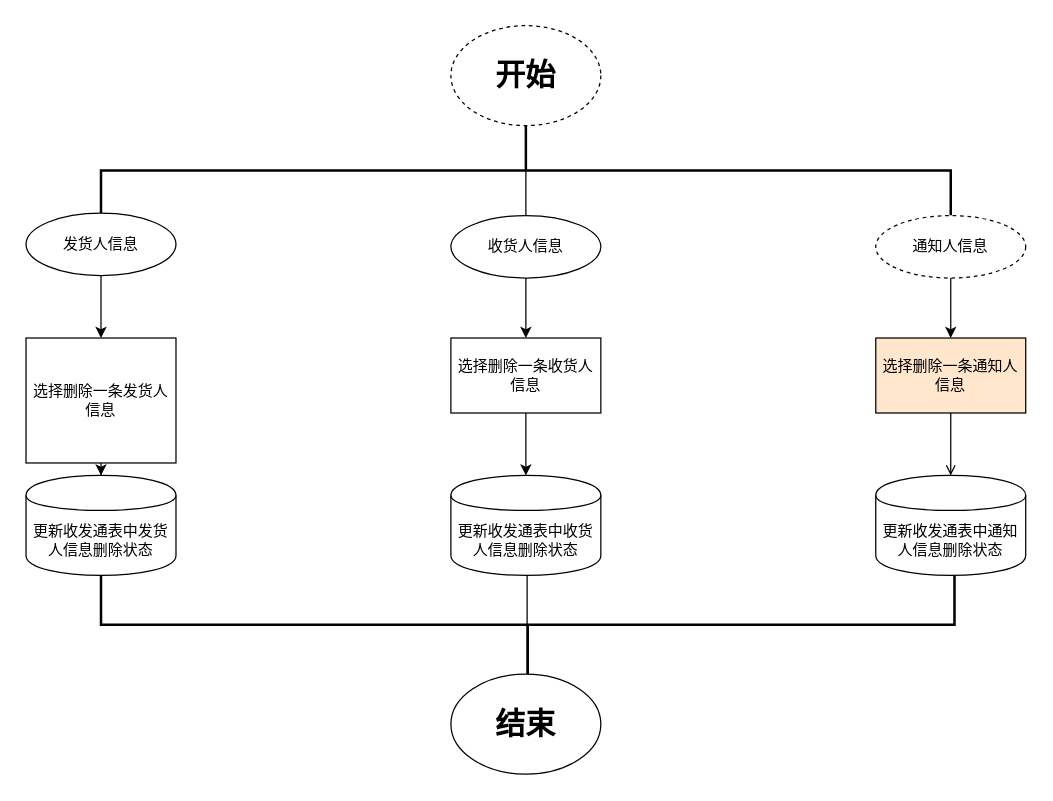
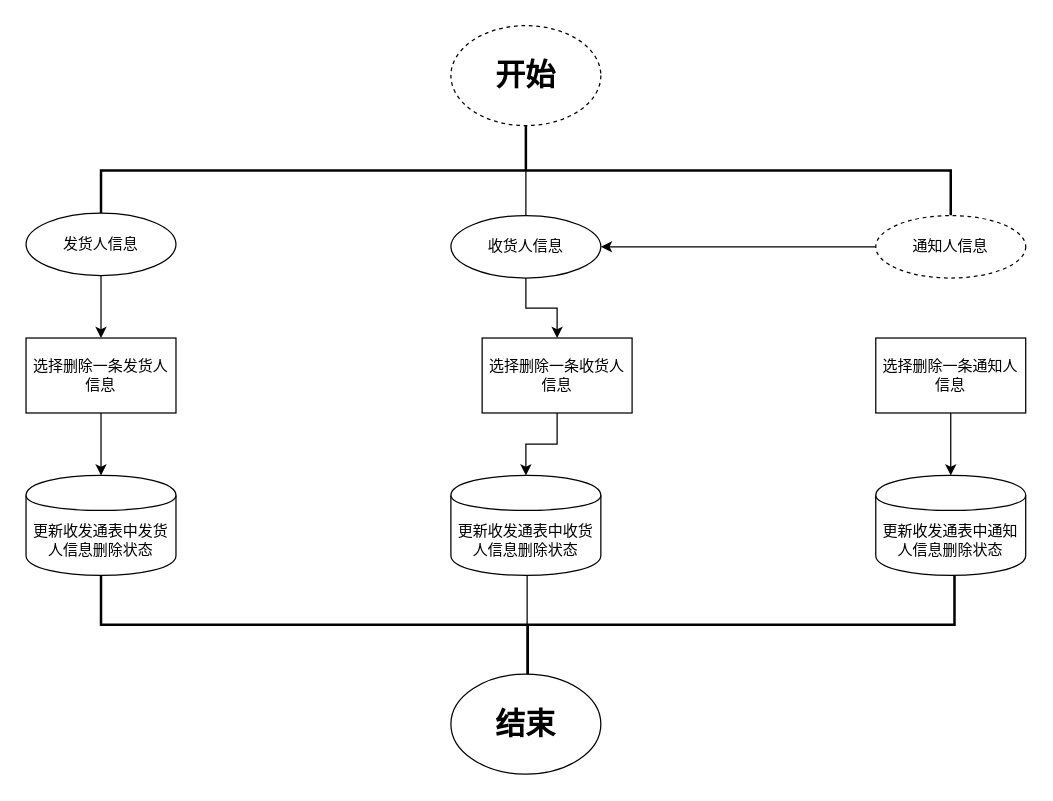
edge "通知人信息" -> "选择删除一条通知人信息": now "通知人信息" -> "收货人信息"
node "选择删除一条收货人信息": moved (526, 376) -> (557, 376)
node "选择删除一条通知人信息": fillcolor #ffe6cc -> #ffffff
node "选择删除一条发货人信息": size 150x125 -> 150x75
edge "选择删除一条通知人信息" -> "更新收发通表中通知人信息删除状态": arrowhead open -> classic
